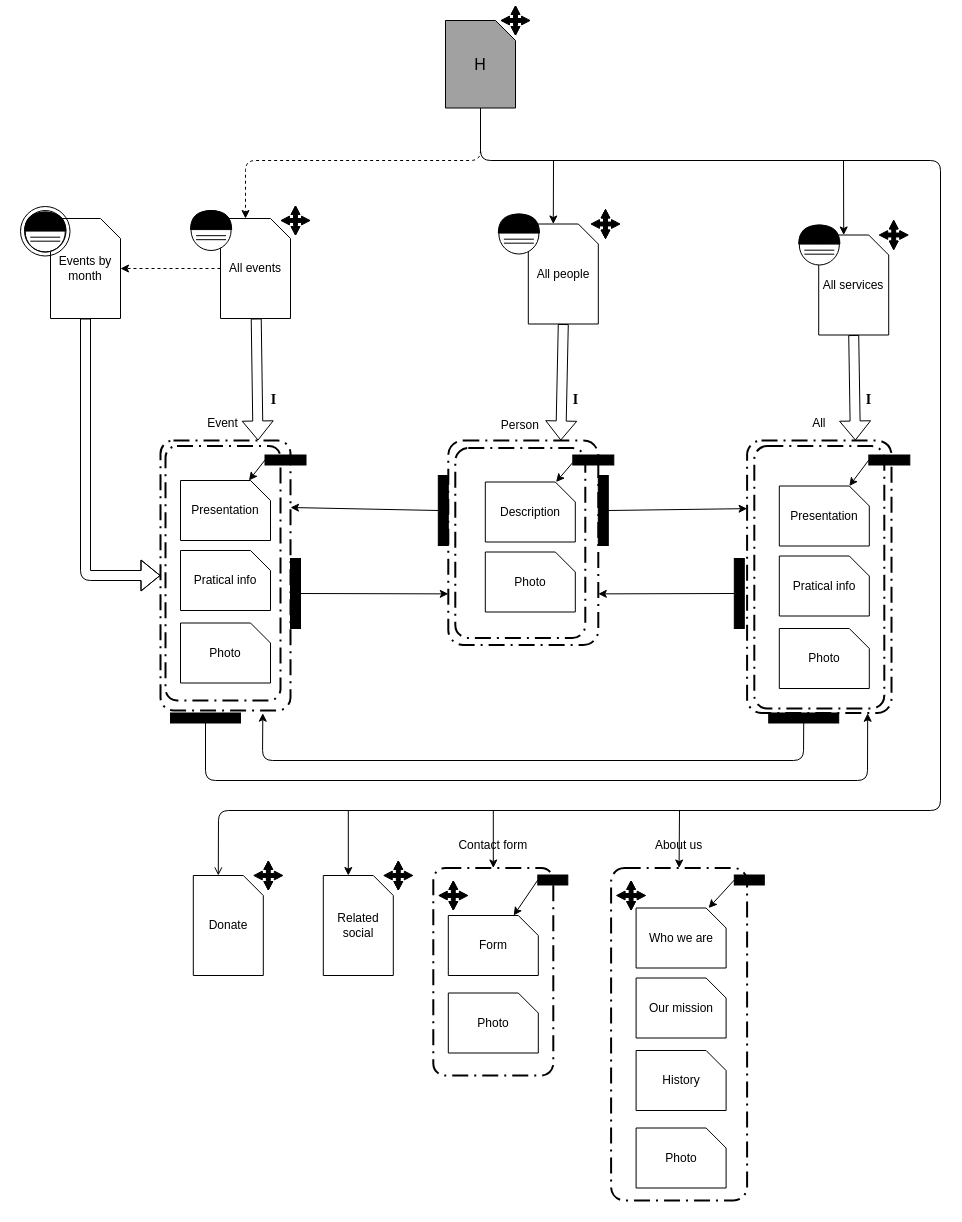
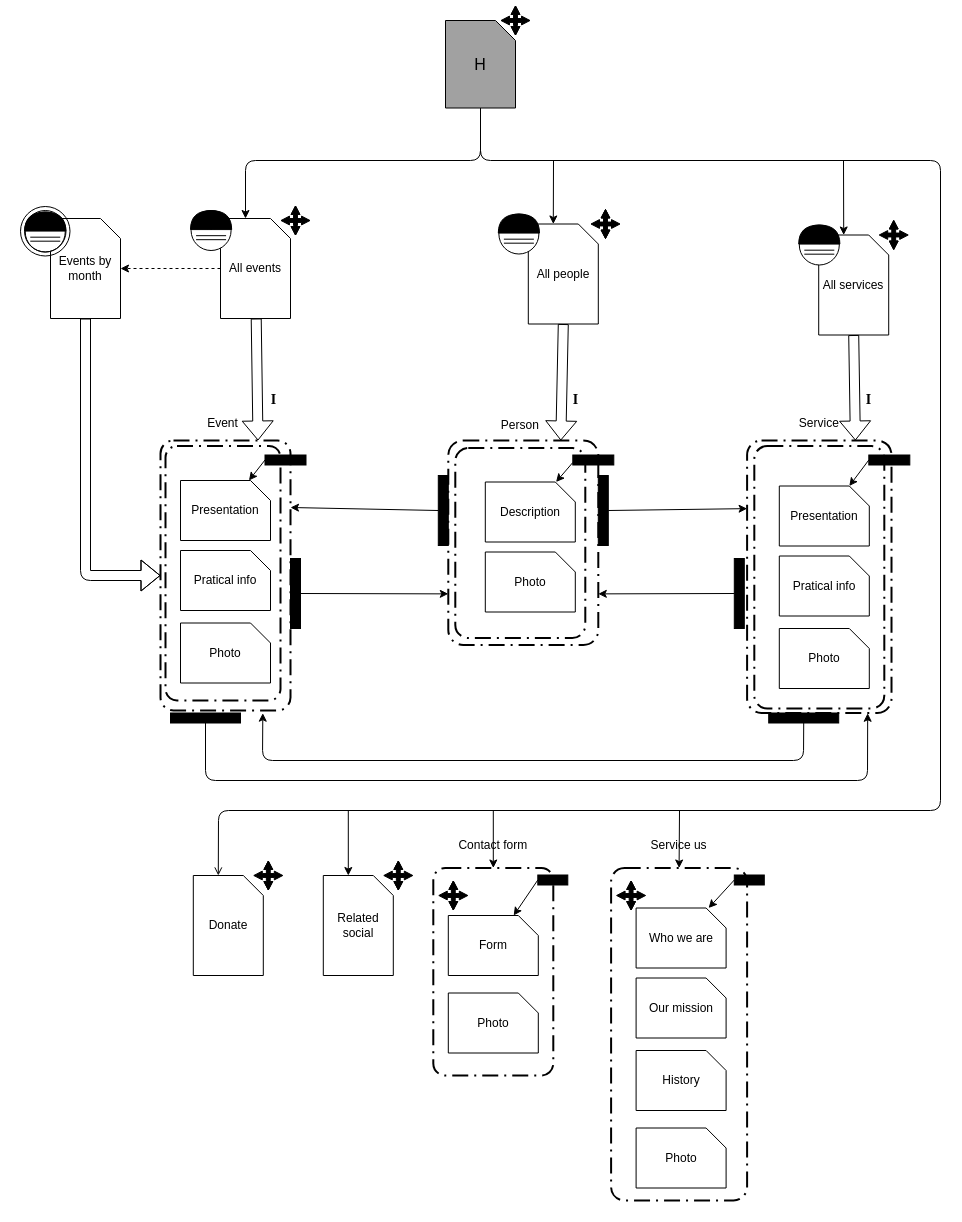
edge "H" -> "All events": style dashed -> solid
node "All": label "All" -> "Service"
node "About us": label "About us" -> "Service us"
